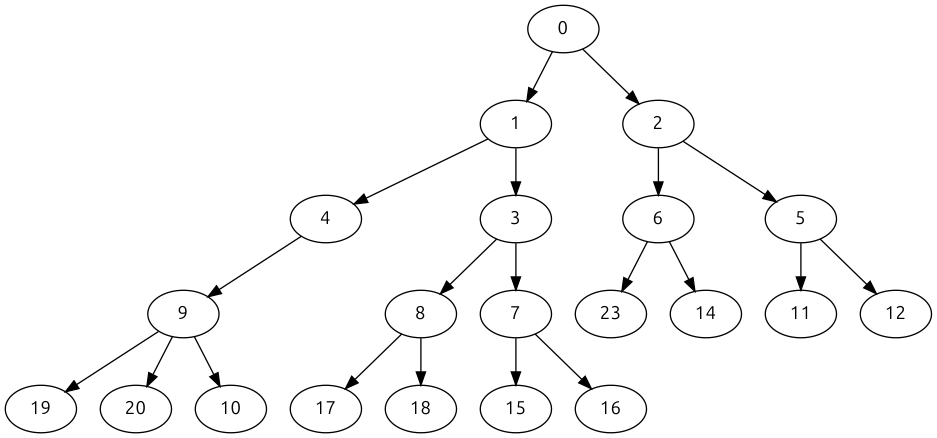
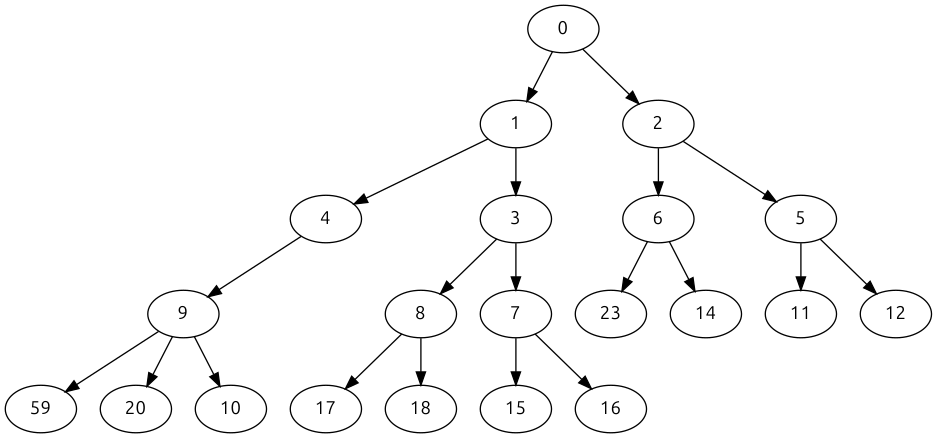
node "19": label "19" -> "59"
